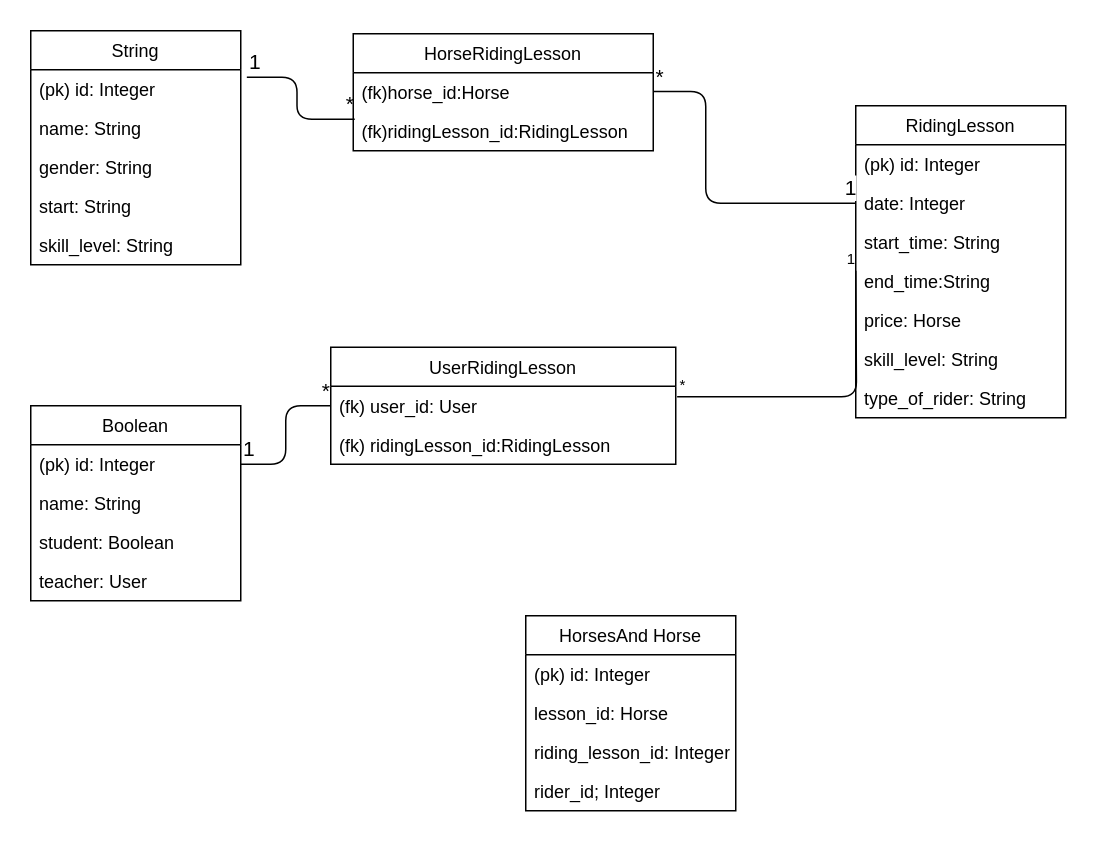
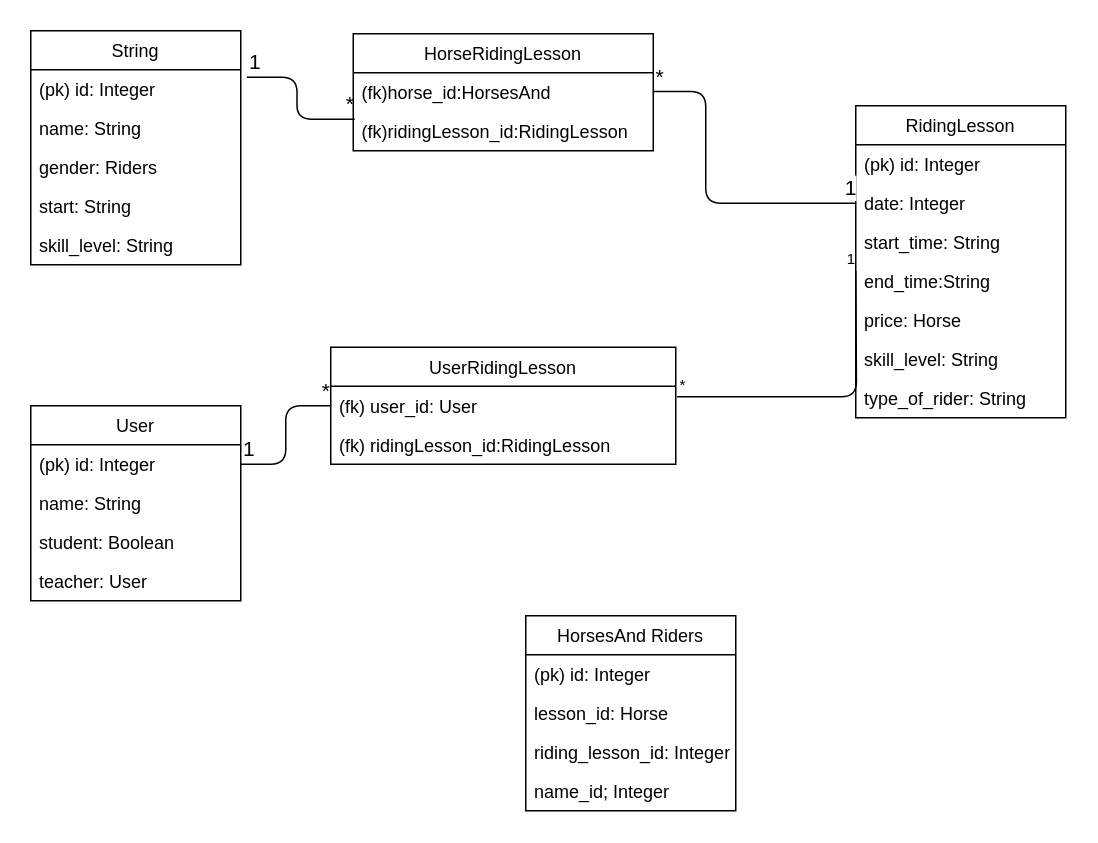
node "(fk)horse_id:Horse": label "(fk)horse_id:Horse" -> "(fk)horse_id:HorsesAnd"
node "gender: String": label "gender: String" -> "gender: Riders"
node "Boolean": label "Boolean" -> "User"
node "HorsesAnd Horse": label "HorsesAnd Horse" -> "HorsesAnd Riders"
node "rider_id; Integer": label "rider_id; Integer" -> "name_id; Integer"
